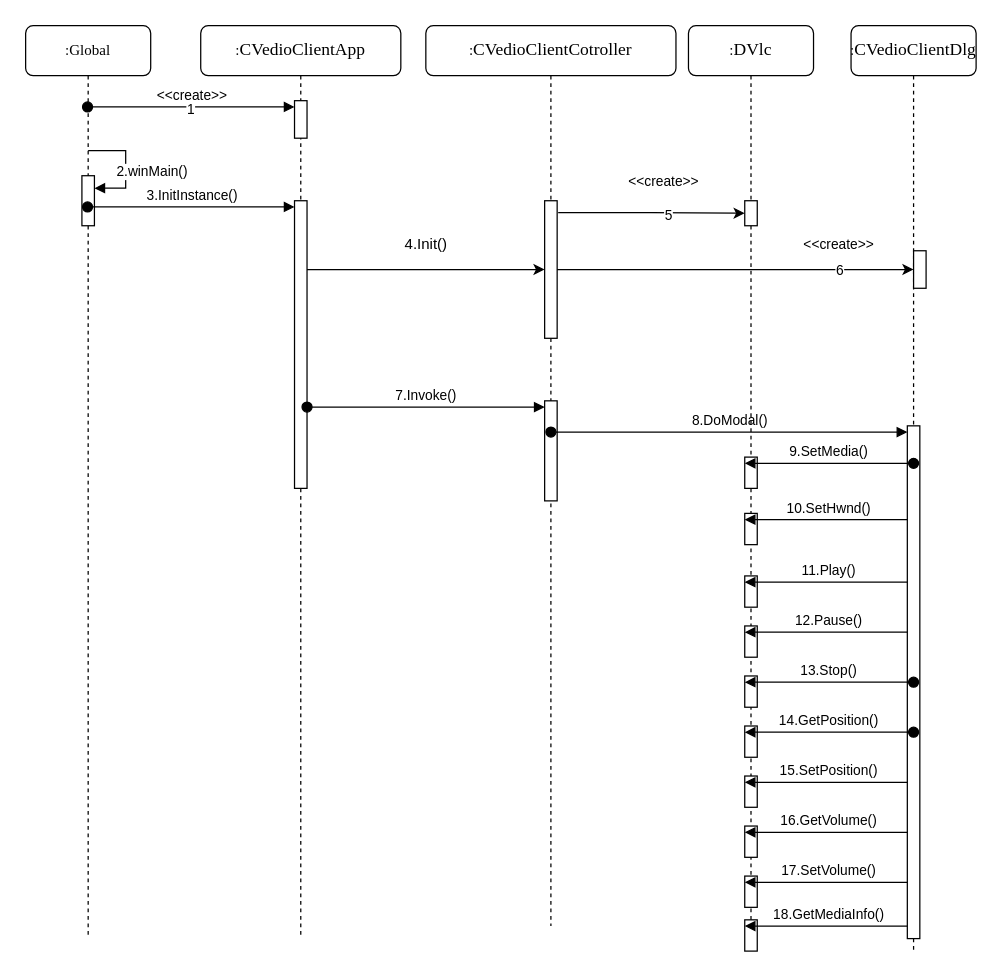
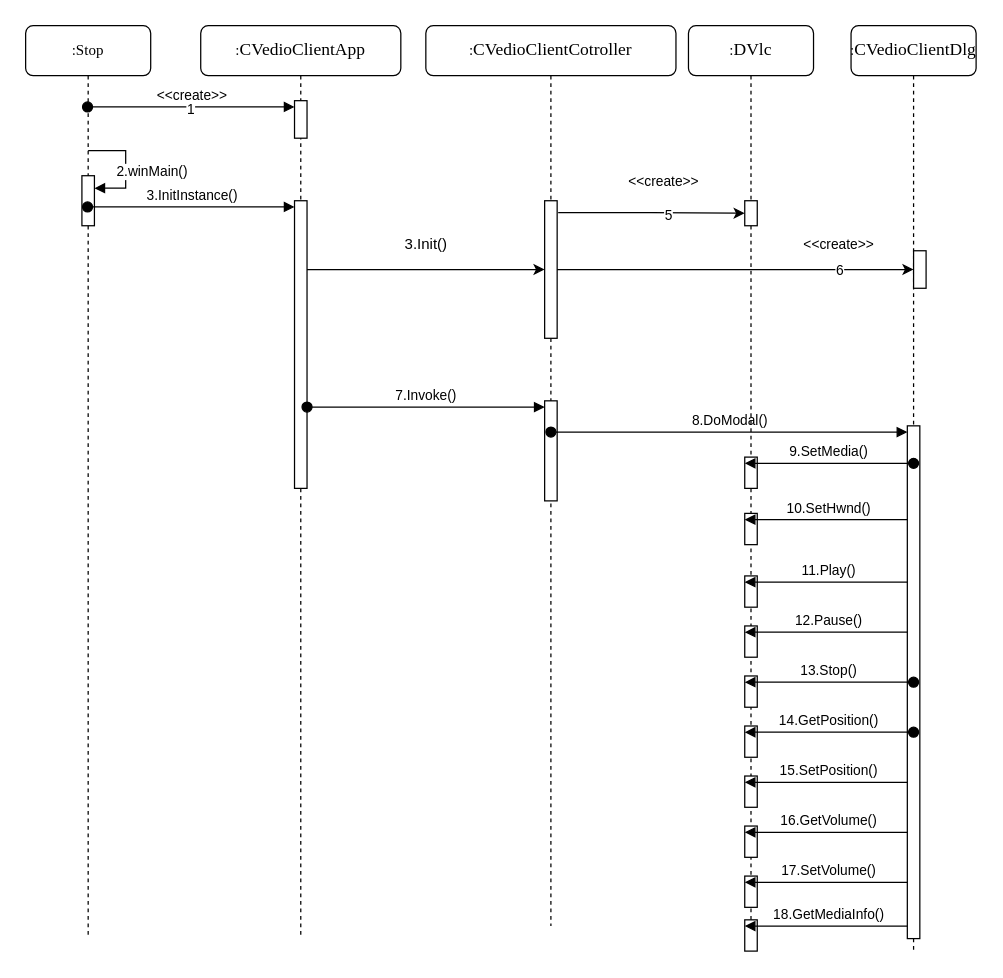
node ":Global": label ":Global" -> ":Stop"
node "4.Init()": label "4.Init()" -> "3.Init()"
